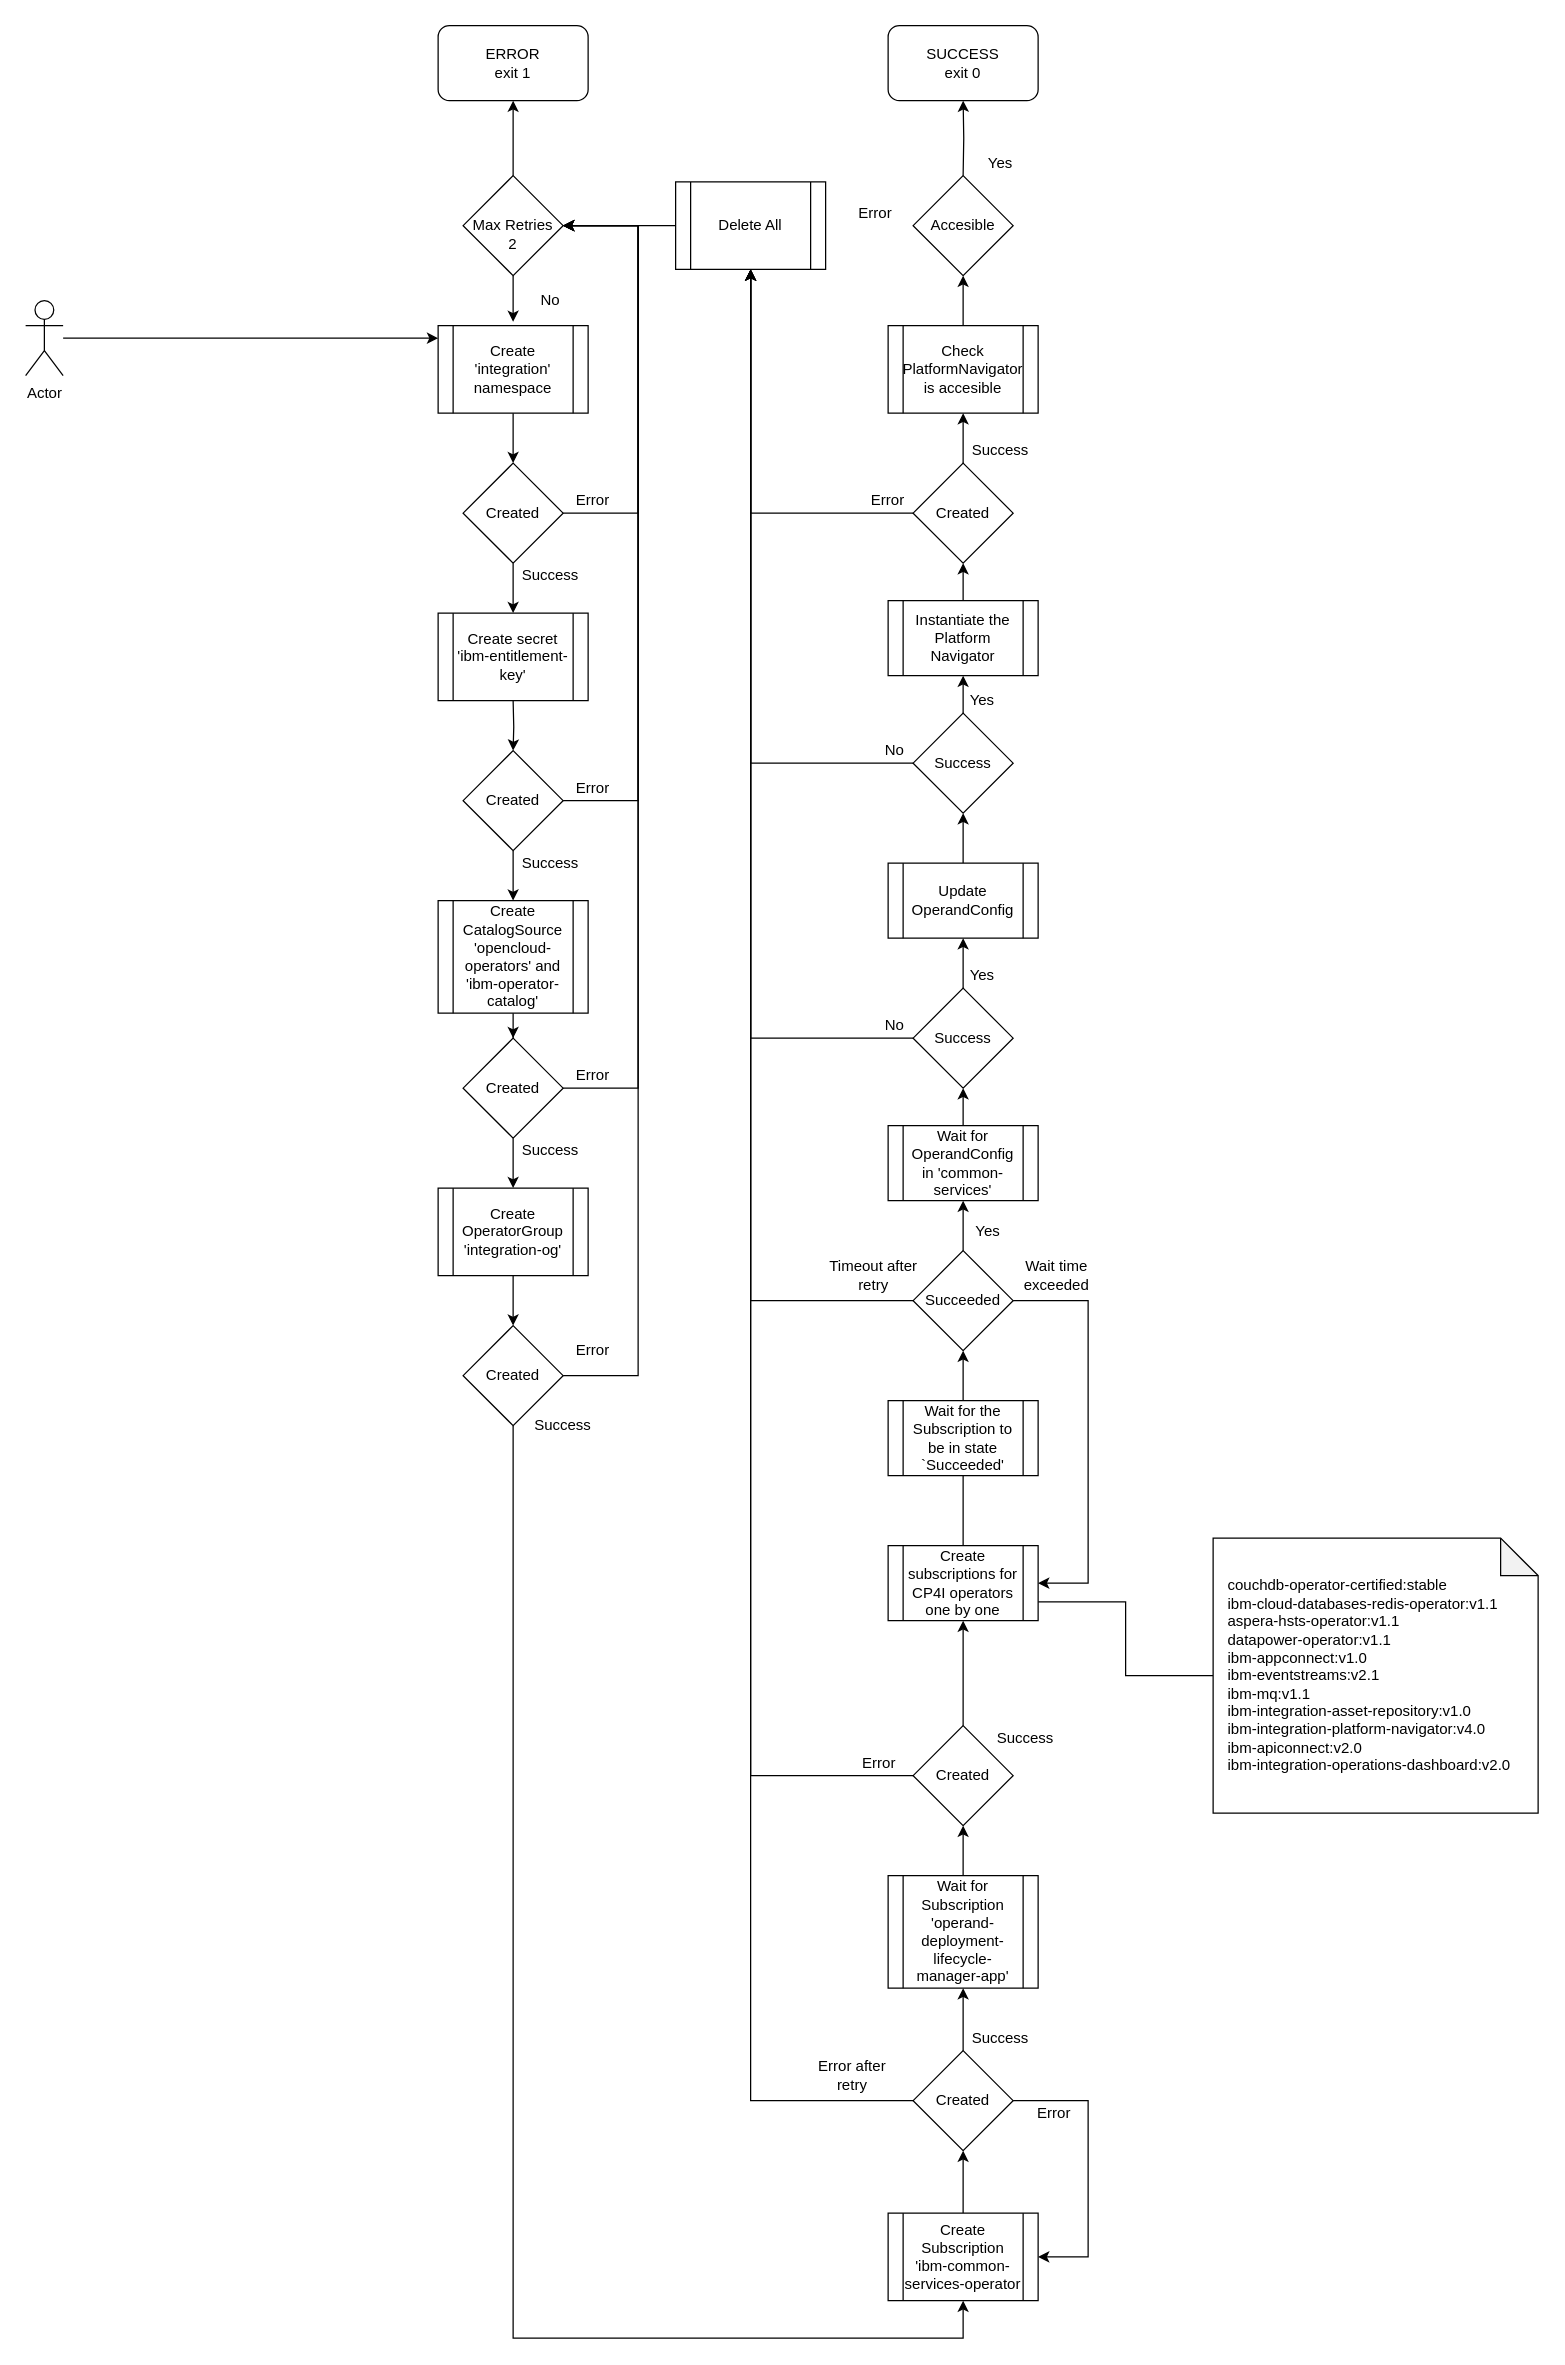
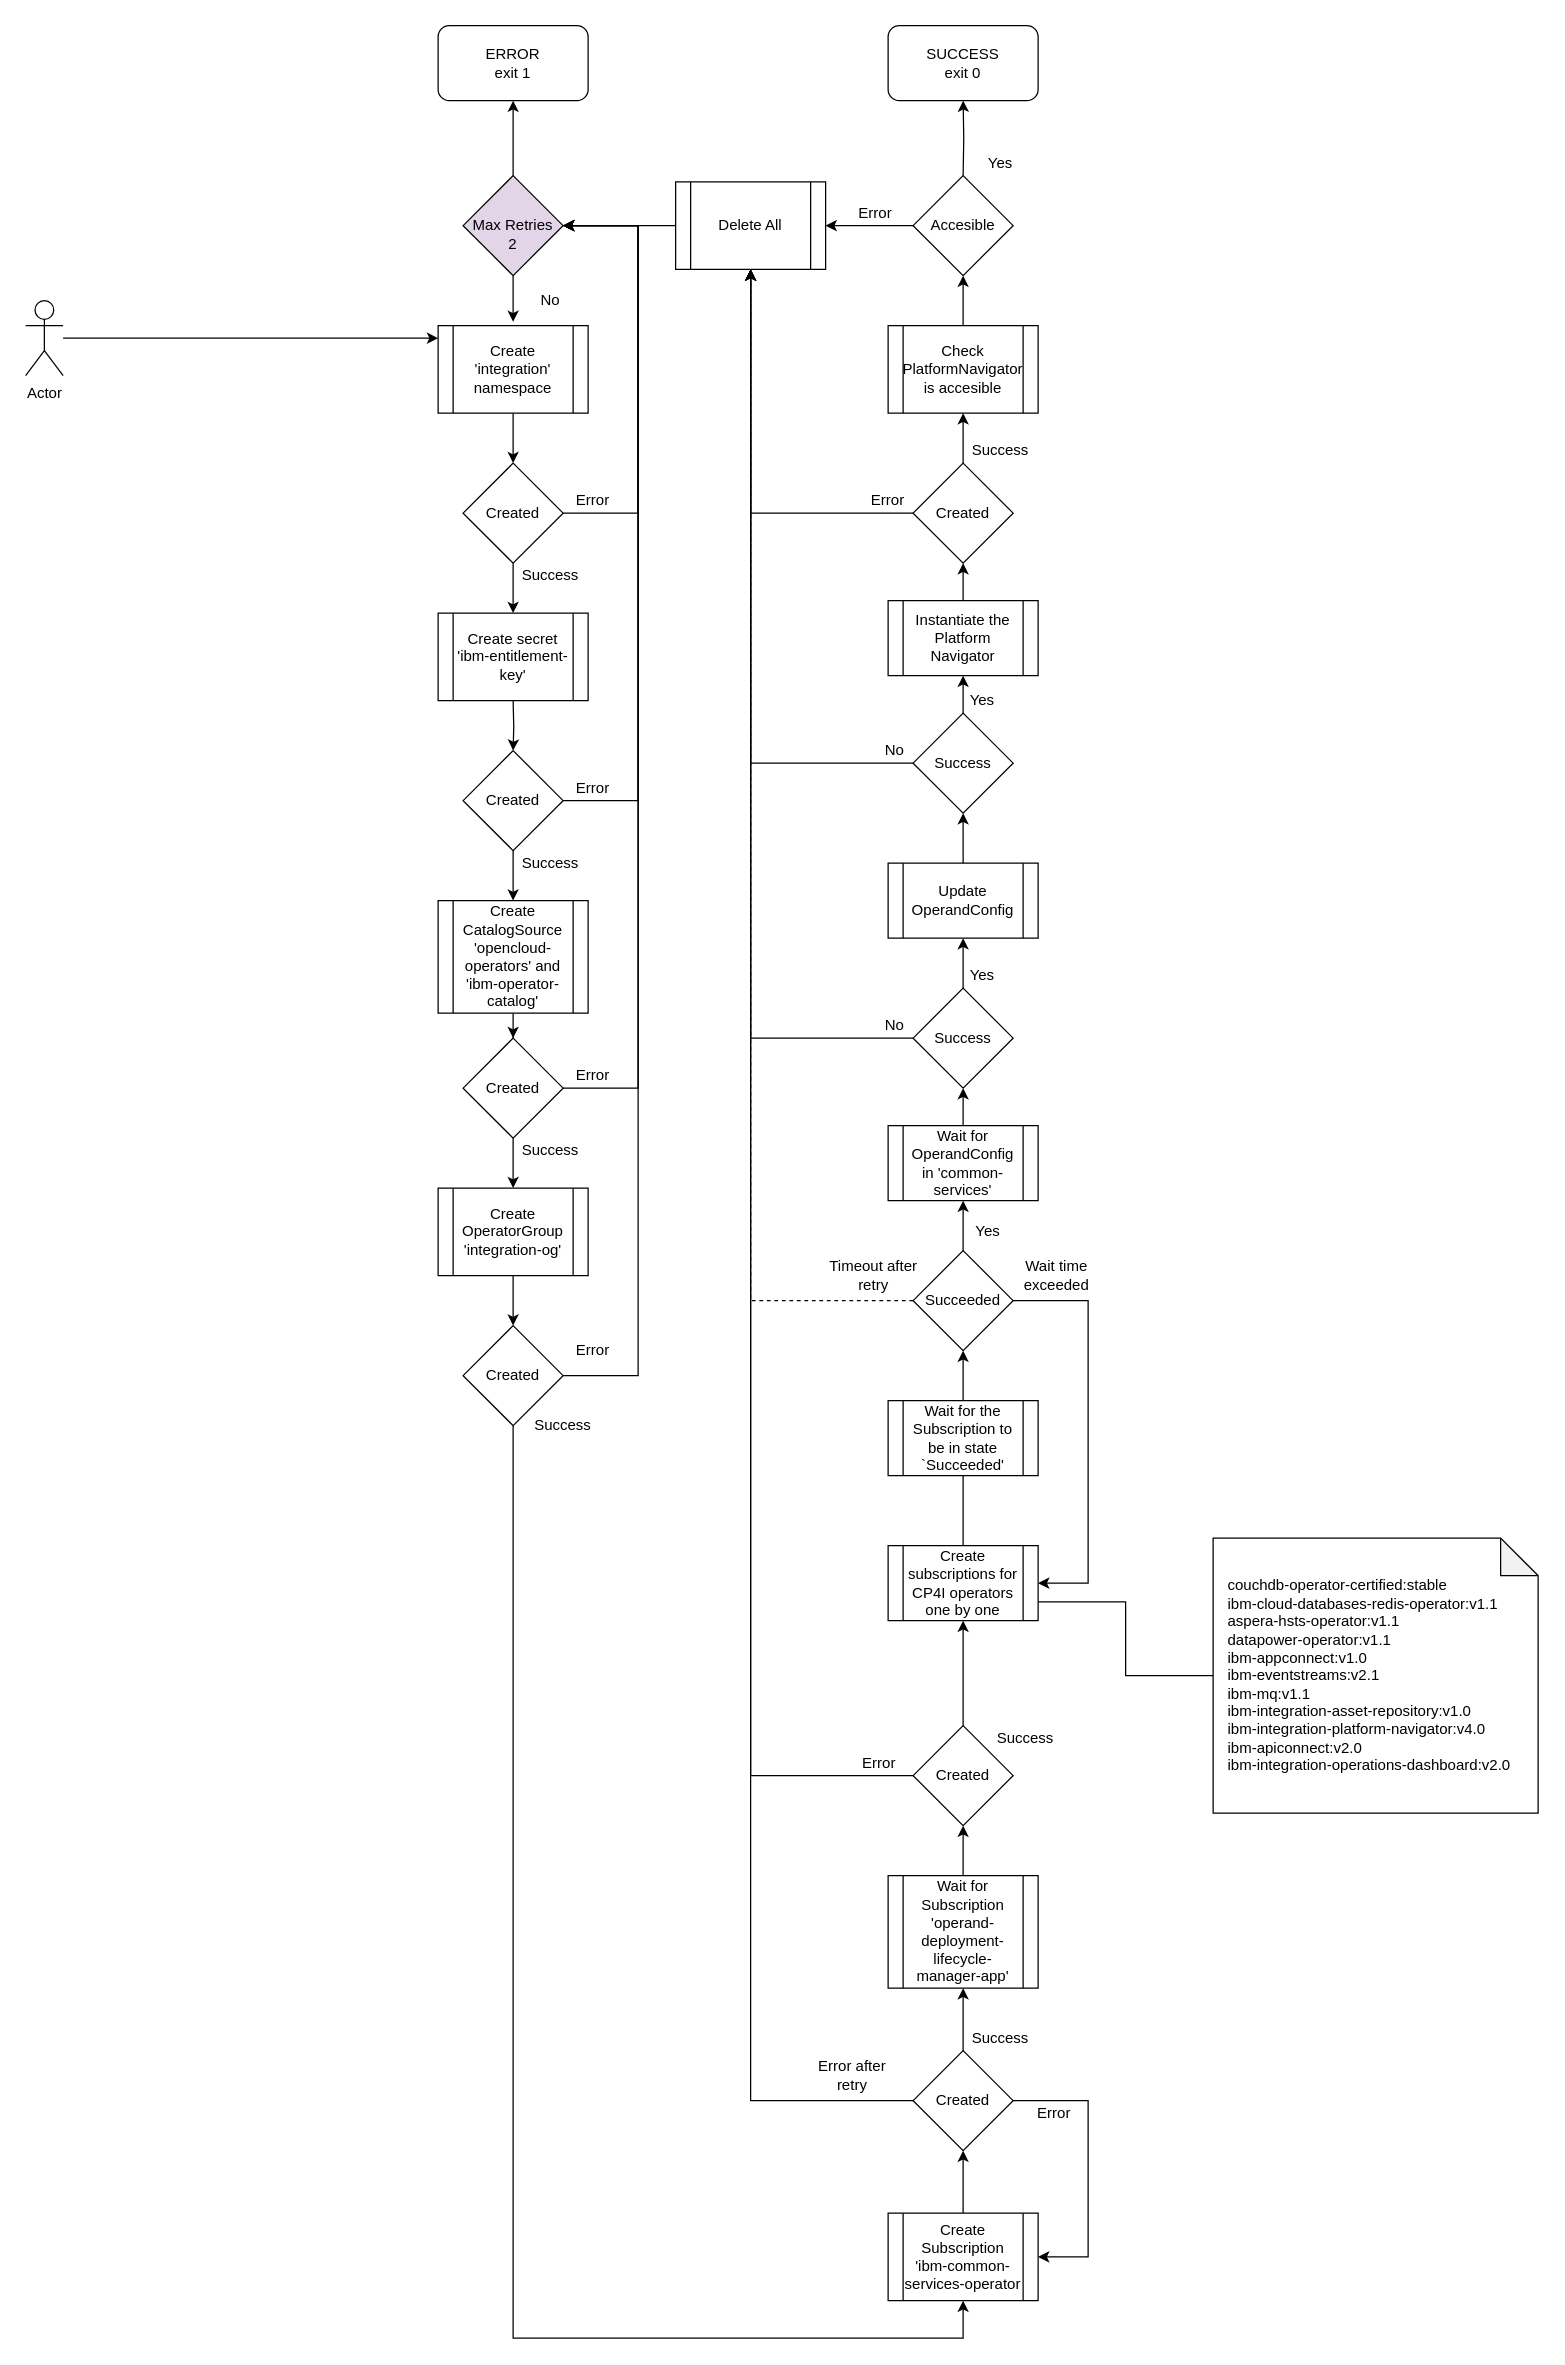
node "Max Retries 2": fillcolor #ffffff -> #e1d5e7
edge "Accesible" -> "Delete All": added
edge "Succeeded" -> "Delete All": style solid -> dashed
